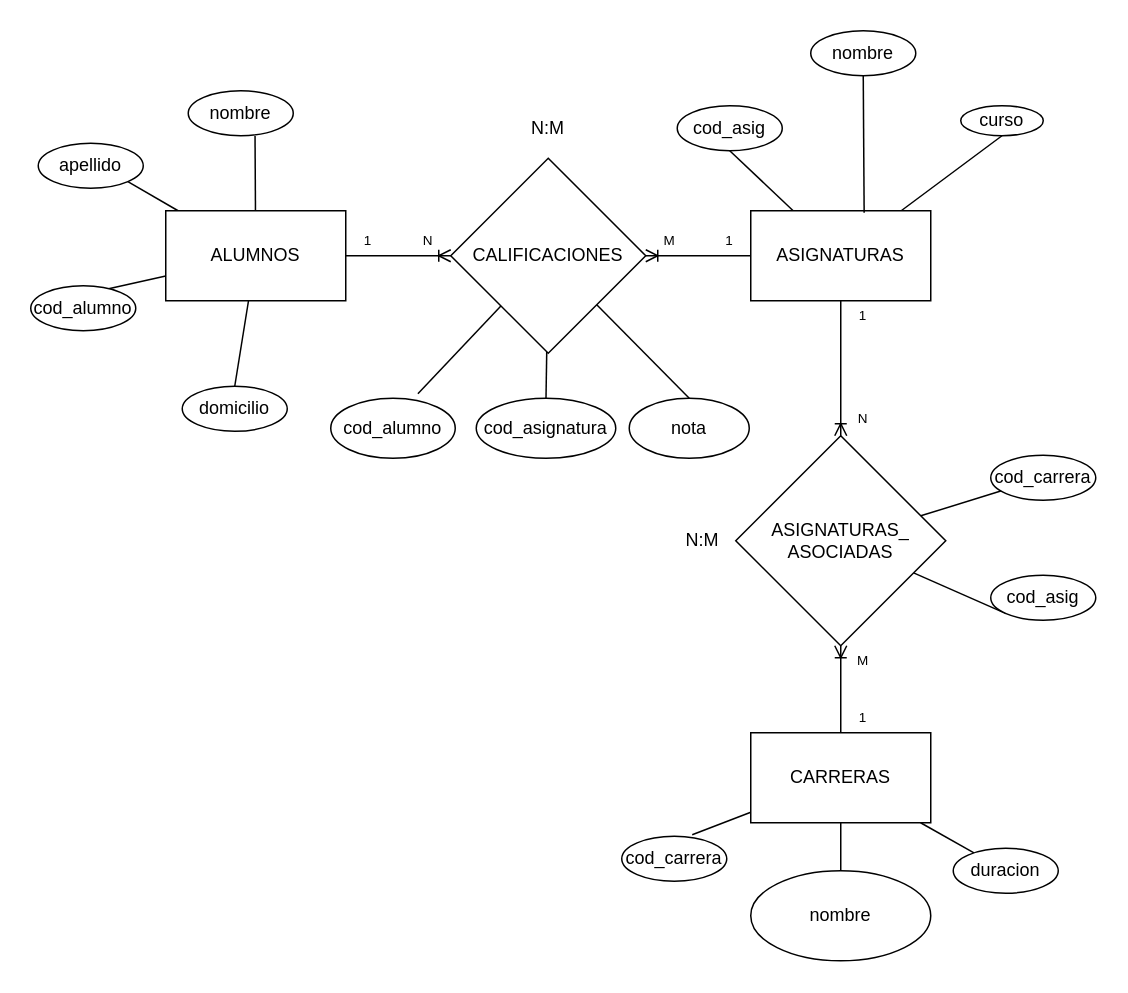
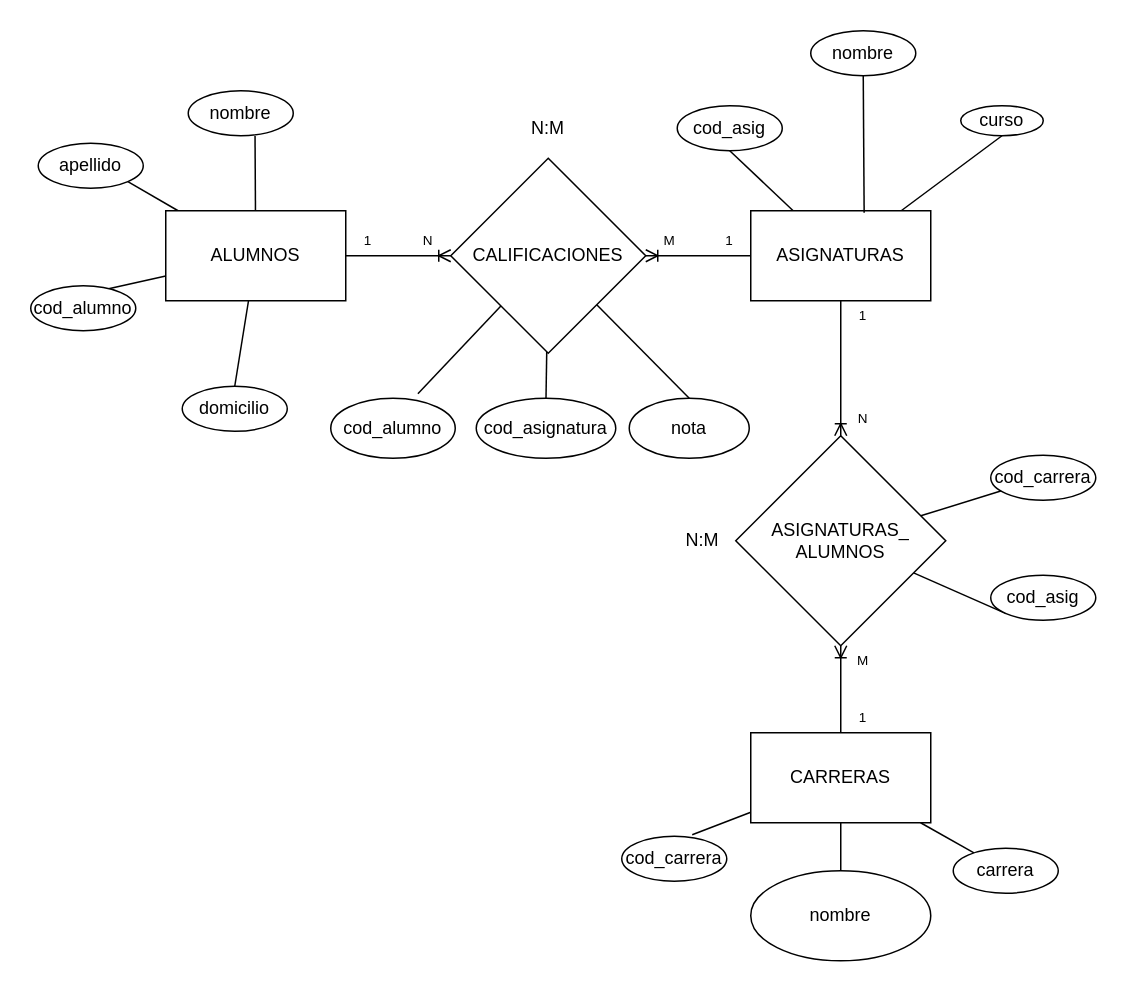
node "ASIGNATURAS_ ASOCIADAS": label "ASIGNATURAS_ ASOCIADAS" -> "ASIGNATURAS_ ALUMNOS"
node "duracion": label "duracion" -> "carrera"
